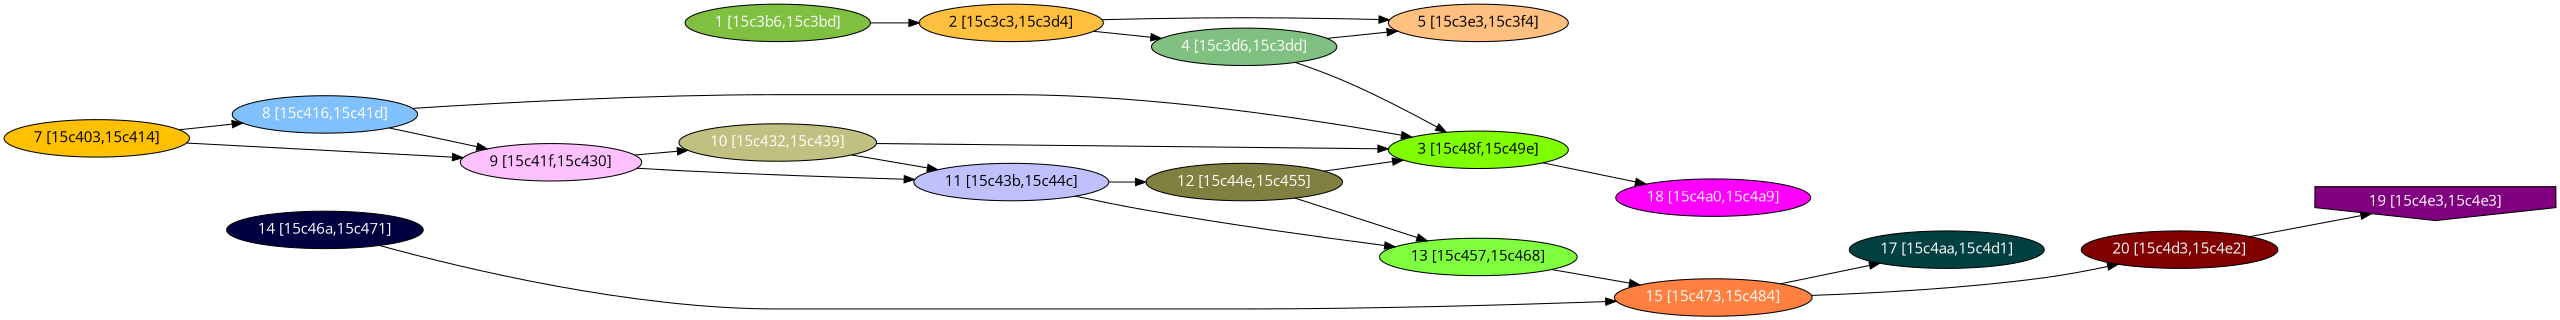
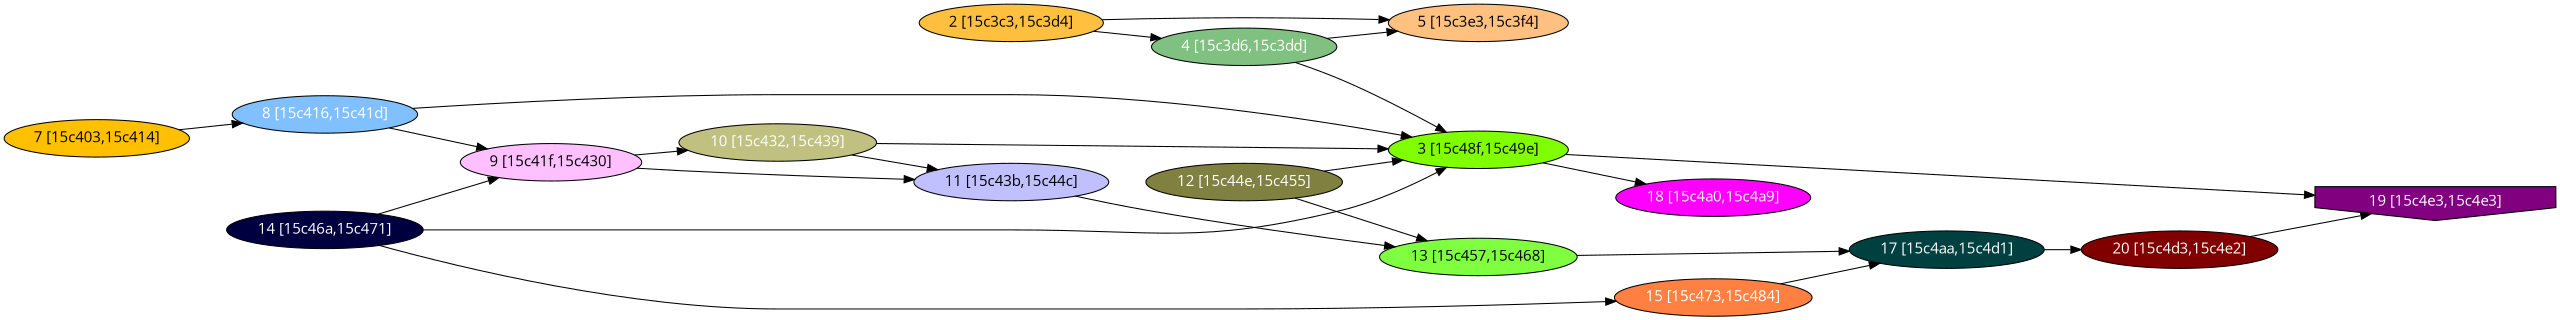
node "1 [15c3b6,15c3bd]": removed
edge "7 [15c403,15c414]" -> "9 [15c41f,15c430]": now "14 [15c46a,15c471]" -> "9 [15c41f,15c430]"
edge "3 [15c48f,15c49e]" -> "19 [15c4e3,15c4e3]": added
edge "11 [15c43b,15c44c]" -> "12 [15c44e,15c455]": removed
edge "14 [15c46a,15c471]" -> "3 [15c48f,15c49e]": added
edge "13 [15c457,15c468]" -> "15 [15c473,15c484]": now "13 [15c457,15c468]" -> "17 [15c4aa,15c4d1]"
edge "15 [15c473,15c484]" -> "20 [15c4d3,15c4e2]": now "17 [15c4aa,15c4d1]" -> "20 [15c4d3,15c4e2]"
